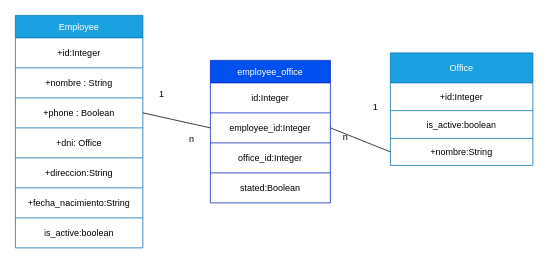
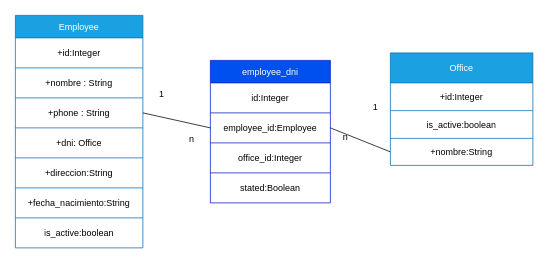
node "employee_office": label "employee_office" -> "employee_dni"
node "+phone : Boolean": label "+phone : Boolean" -> "+phone : String"
node "employee_id:Integer": label "employee_id:Integer" -> "employee_id:Employee"
